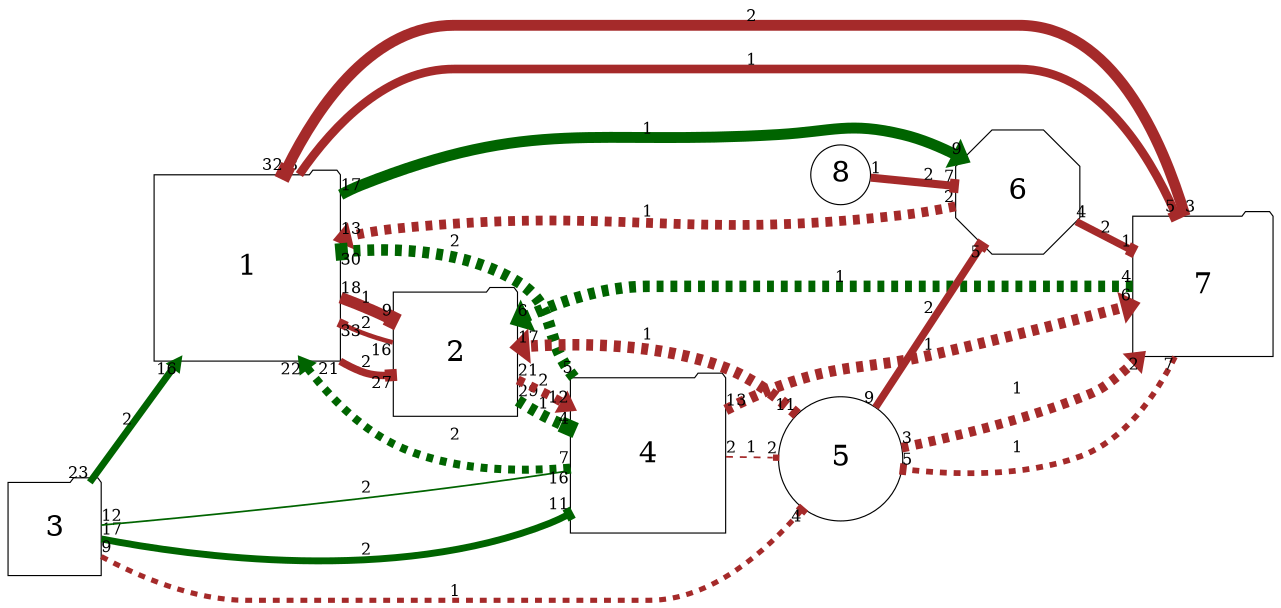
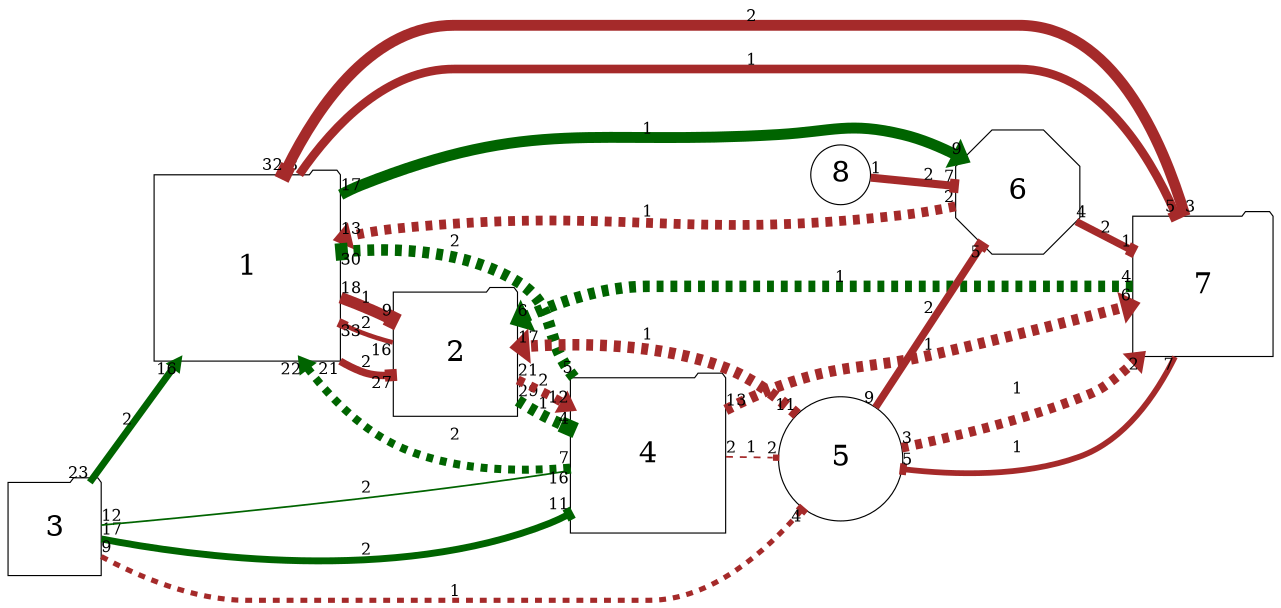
edge "7" -> "5": style dashed -> bold
